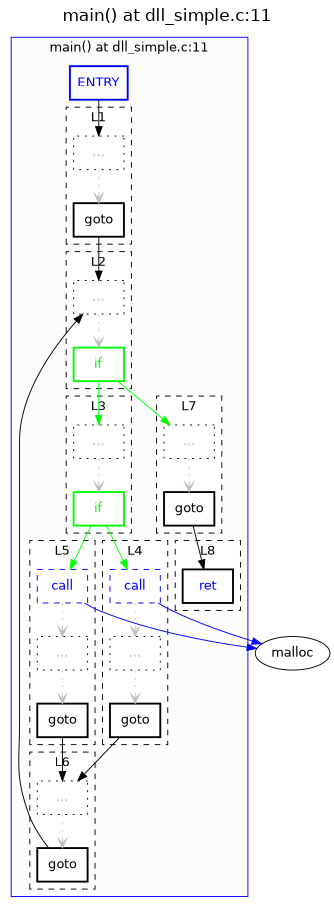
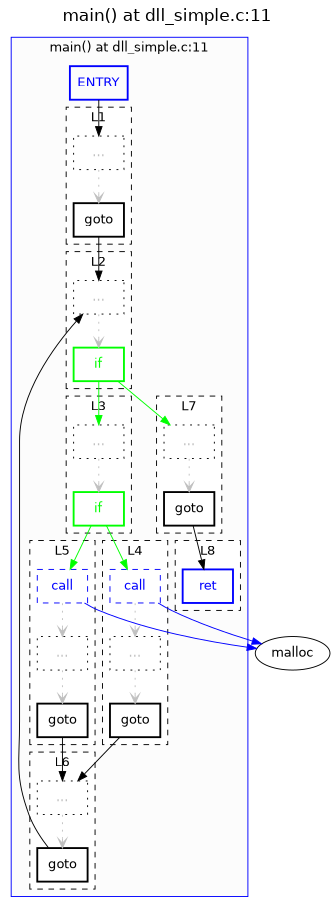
node "ret": color black -> blue
